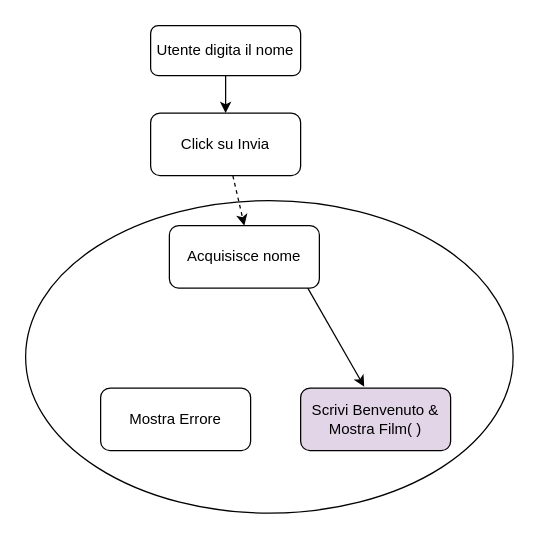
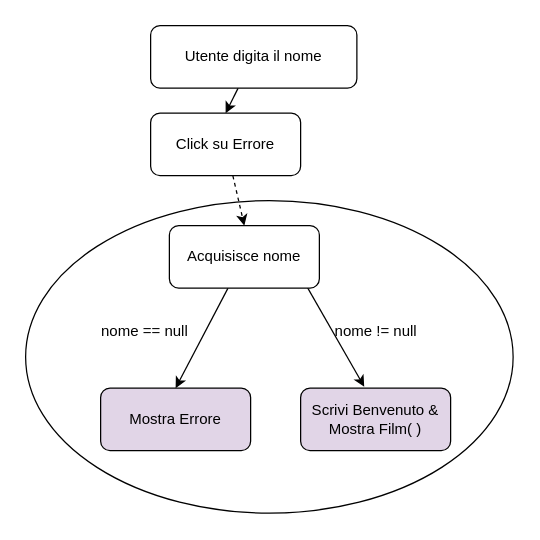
node "Utente digita il nome": size 150x50 -> 206x63
node "Click su Invia": label "Click su Invia" -> "Click su Errore"
node "nome == null": added
node "nome != null": added
edge "Acquisisce nome" -> "Mostra Errore": added
node "Mostra Errore": fillcolor #ffffff -> #e1d5e7
